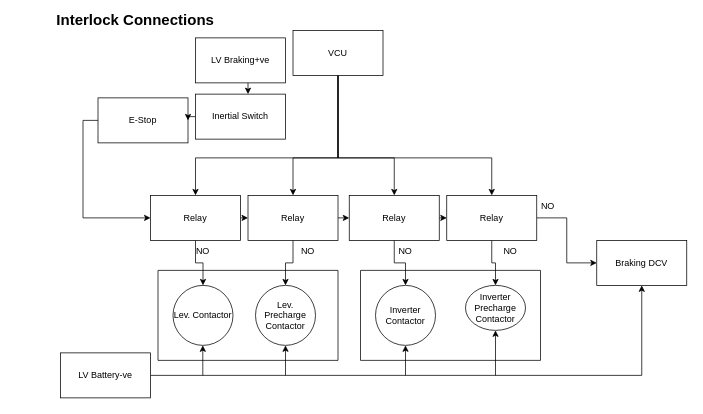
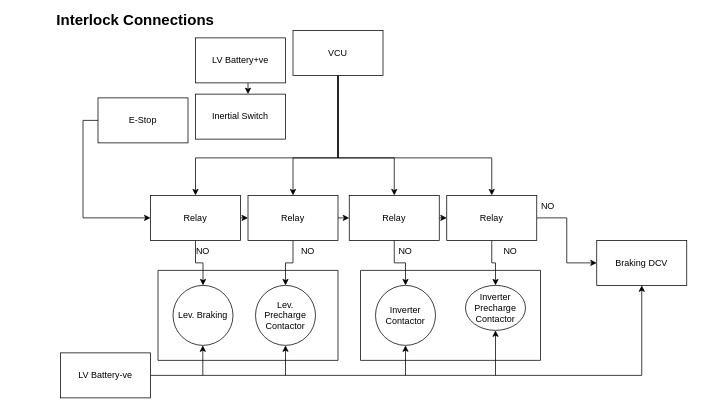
node "LV Braking+ve": label "LV Braking+ve" -> "LV Battery+ve"
edge "Inertial Switch" -> "E-Stop": removed
node "Lev. Contactor": label "Lev. Contactor" -> "Lev. Braking"
